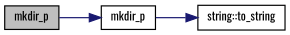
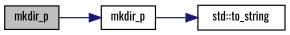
node "string::to_string": label "string::to_string" -> "std::to_string"
